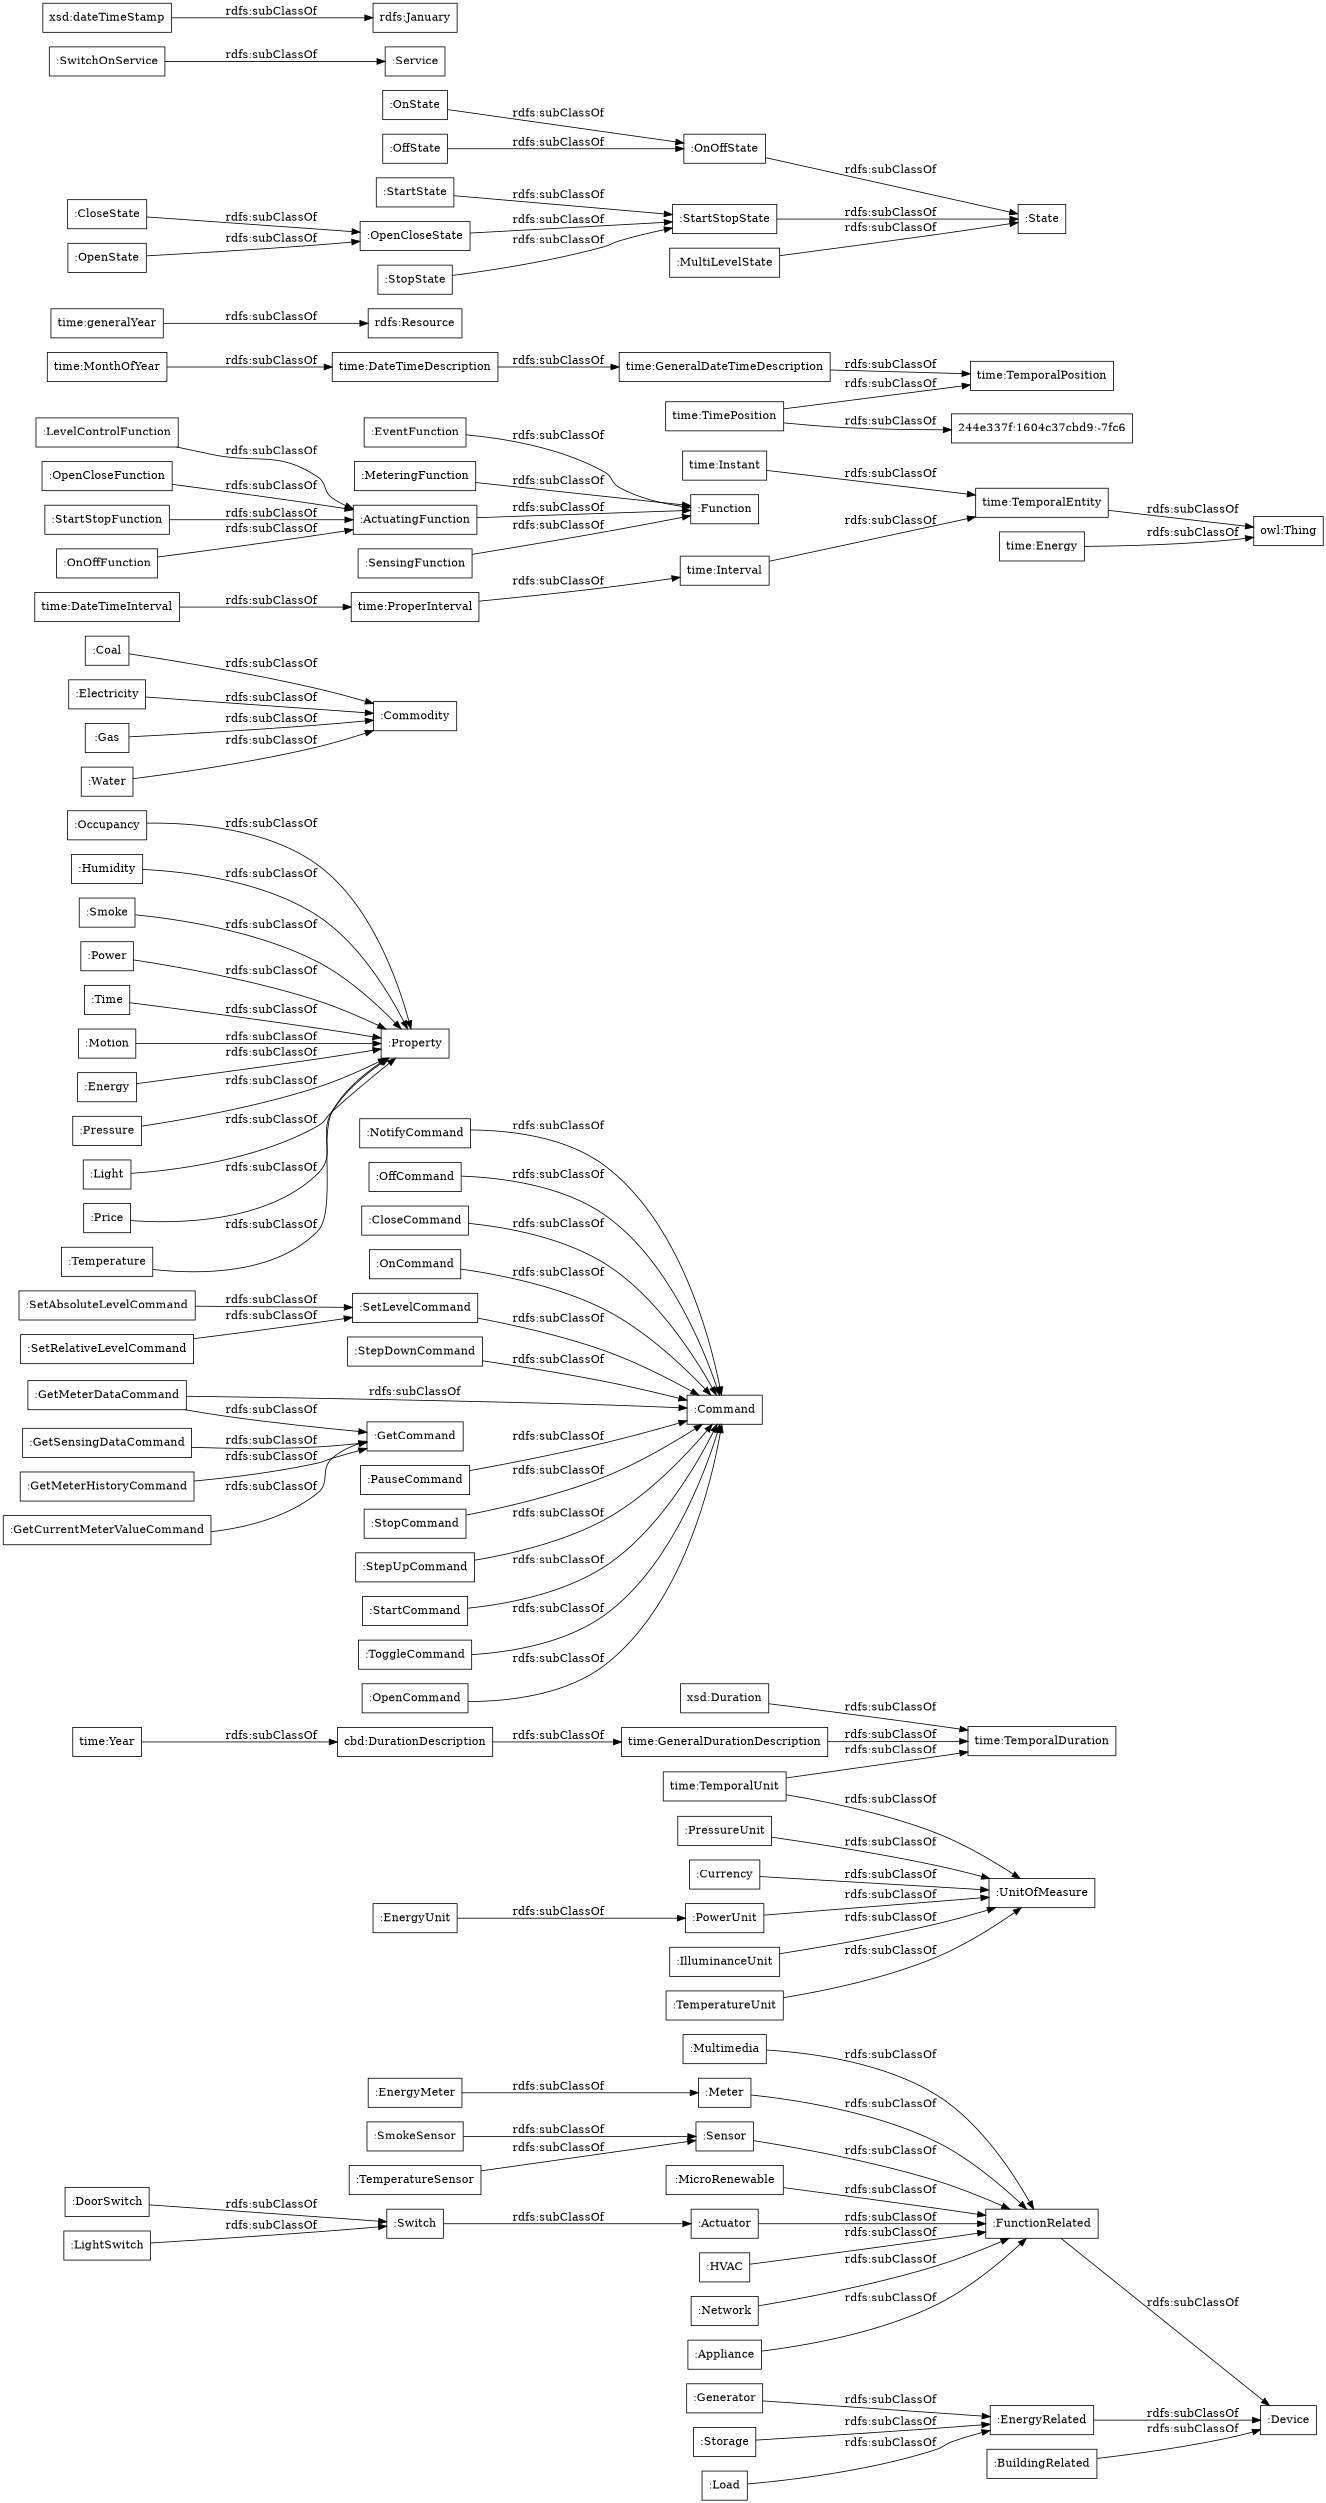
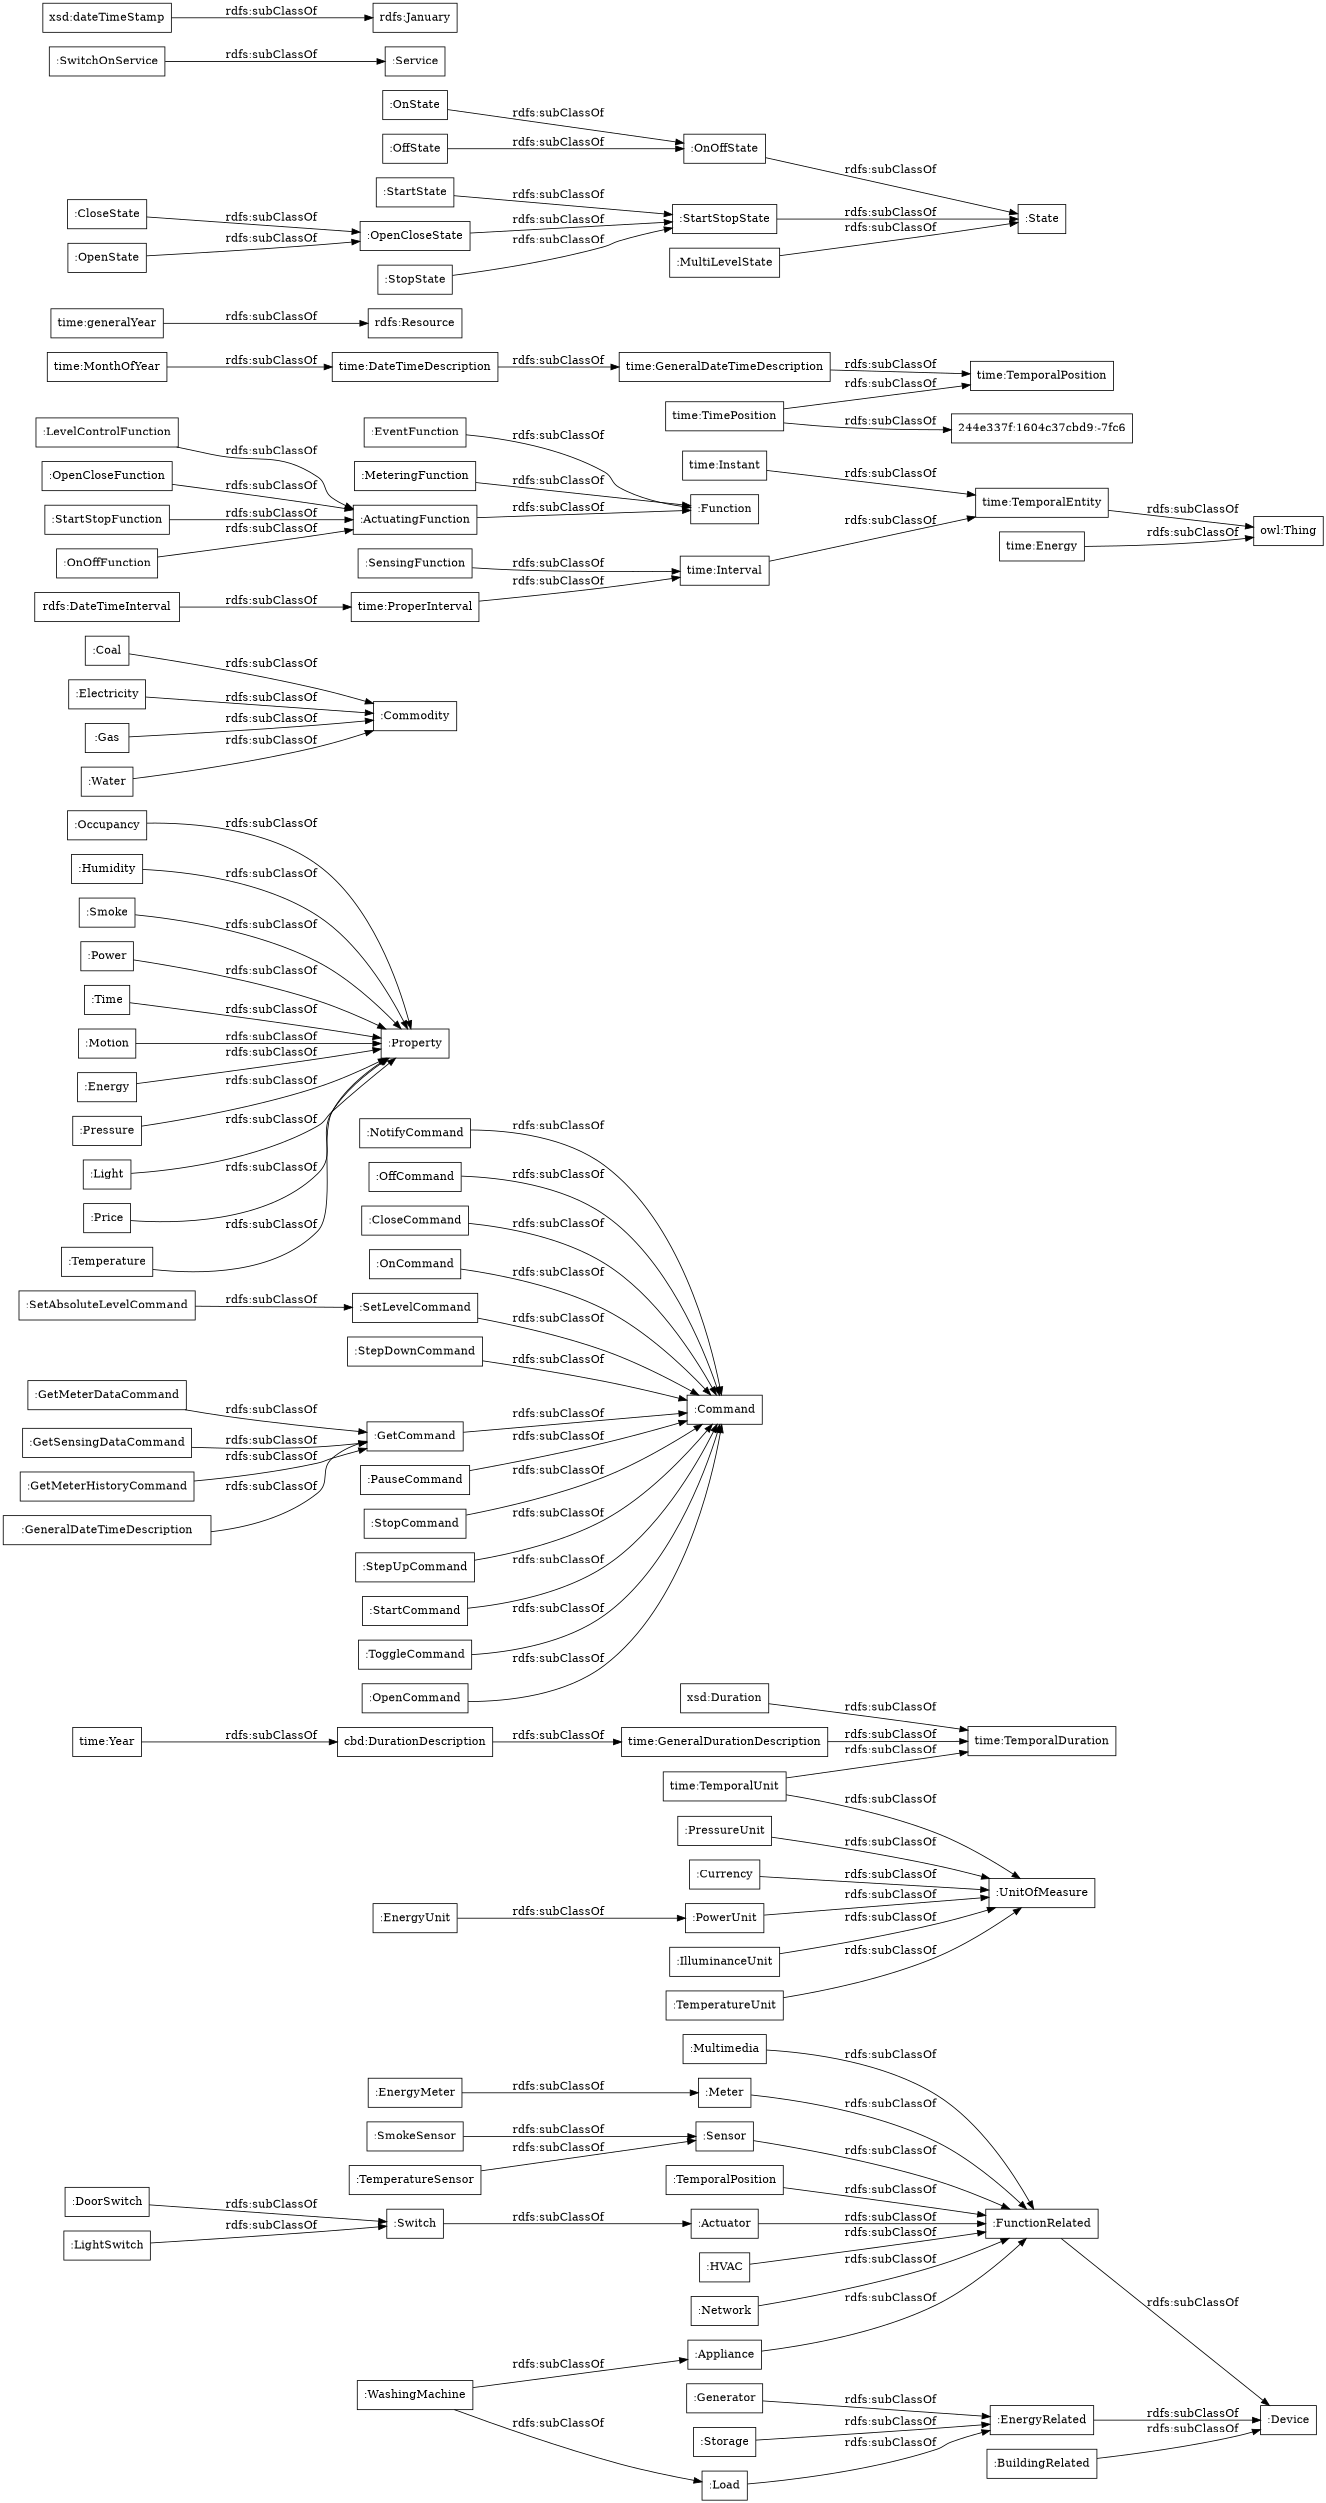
edge ":SensingFunction" -> ":Function": now ":SensingFunction" -> "time:Interval"
node "time:DateTimeInterval": label "time:DateTimeInterval" -> "rdfs:DateTimeInterval"
node ":SetRelativeLevelCommand": removed
edge ":GetMeterDataCommand" -> ":Command": now ":GetCommand" -> ":Command"
node ":GetCurrentMeterValueCommand": label ":GetCurrentMeterValueCommand" -> ":GeneralDateTimeDescription"
node ":MicroRenewable": label ":MicroRenewable" -> ":TemporalPosition"
node ":WashingMachine": added
